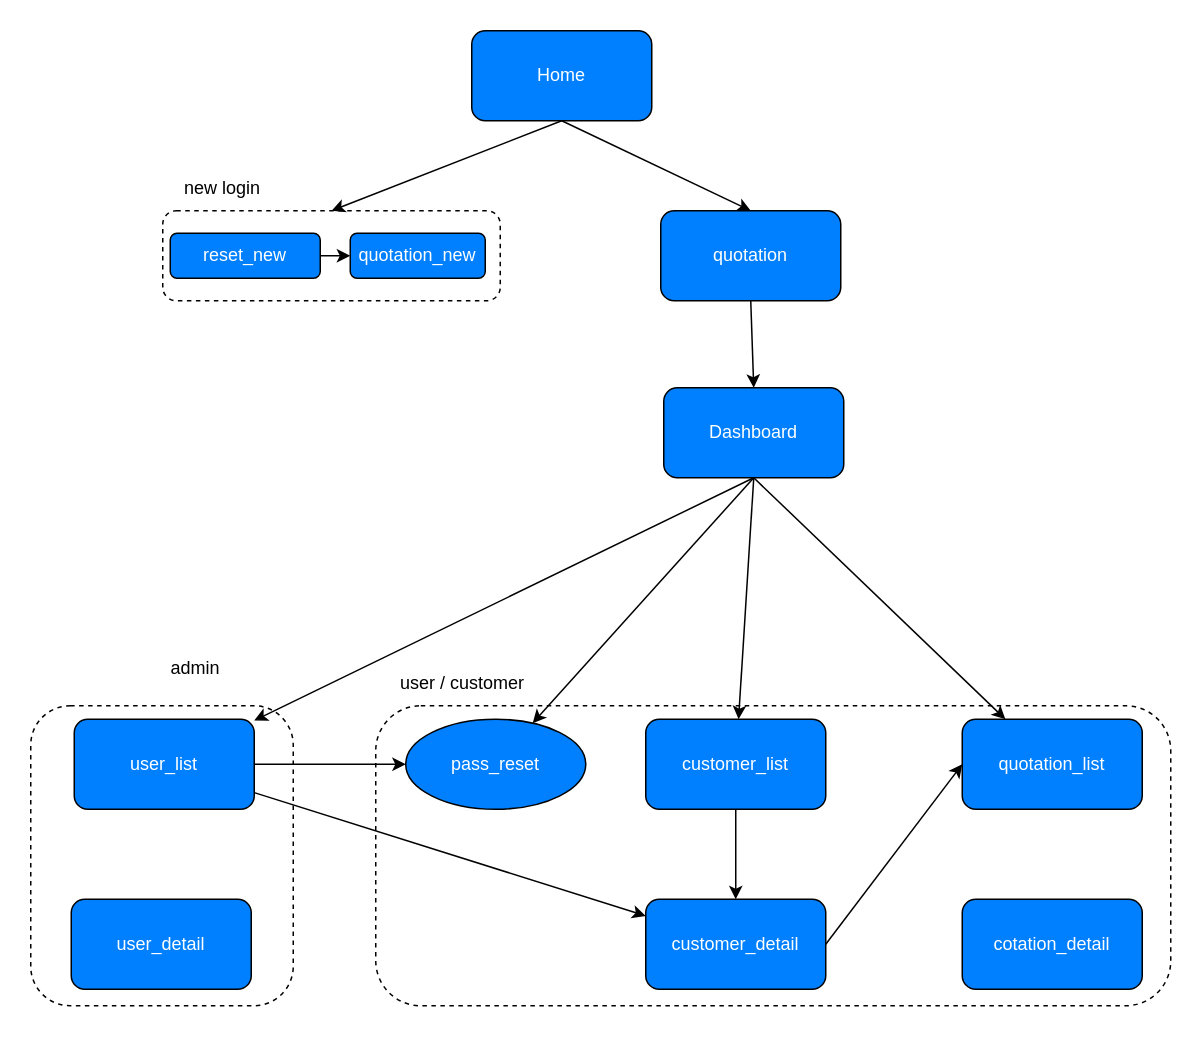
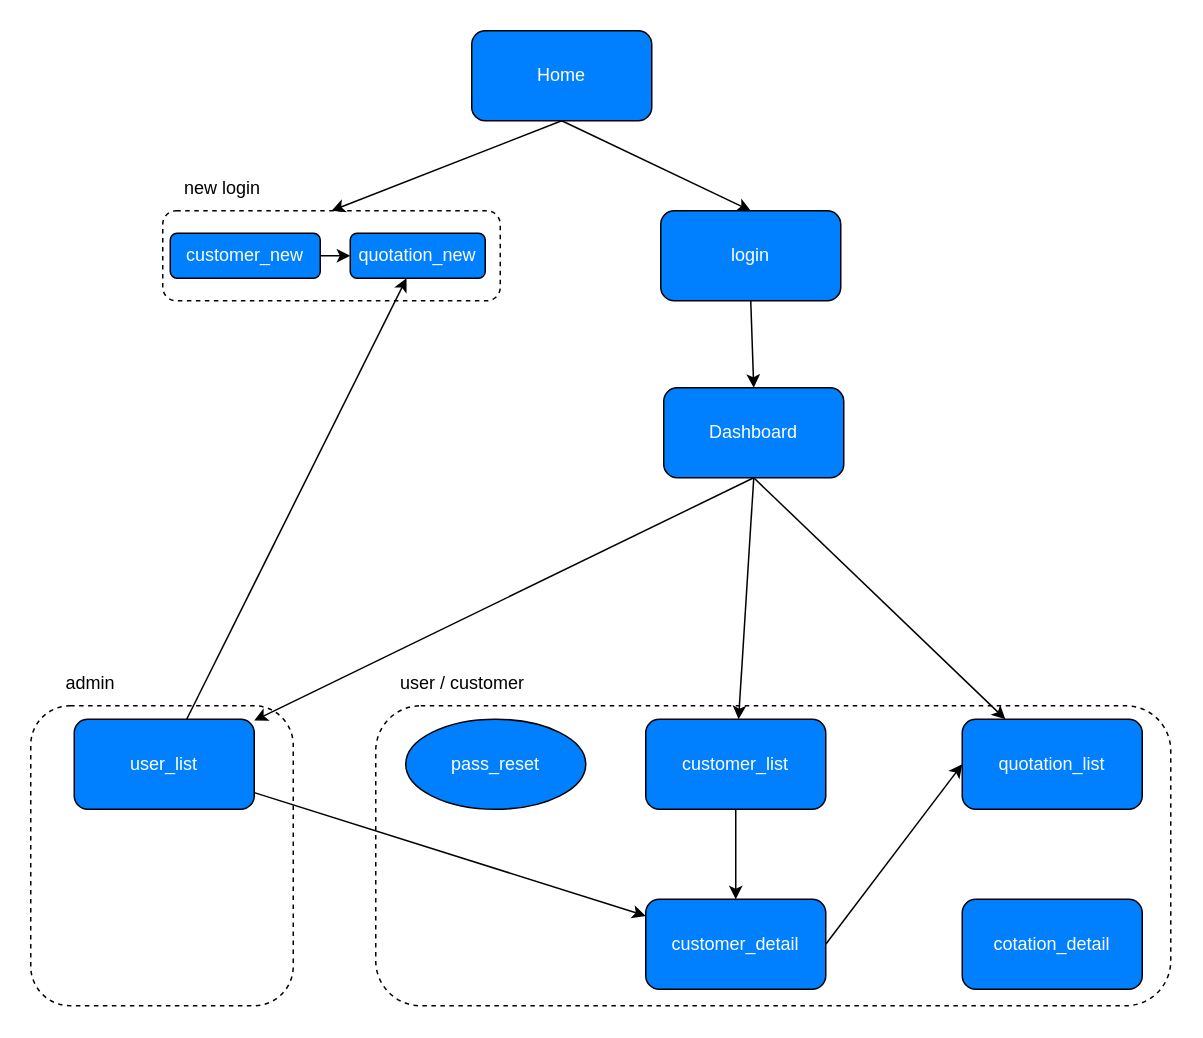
node "reset_new": label "reset_new" -> "customer_new"
node "quotation": label "quotation" -> "login"
edge "Dashboard" -> "pass_reset": removed
node "admin": moved (196, 668) -> (91, 683)
edge "user_list" -> "pass_reset": now "user_list" -> "quotation_new"
node "user_detail": removed
